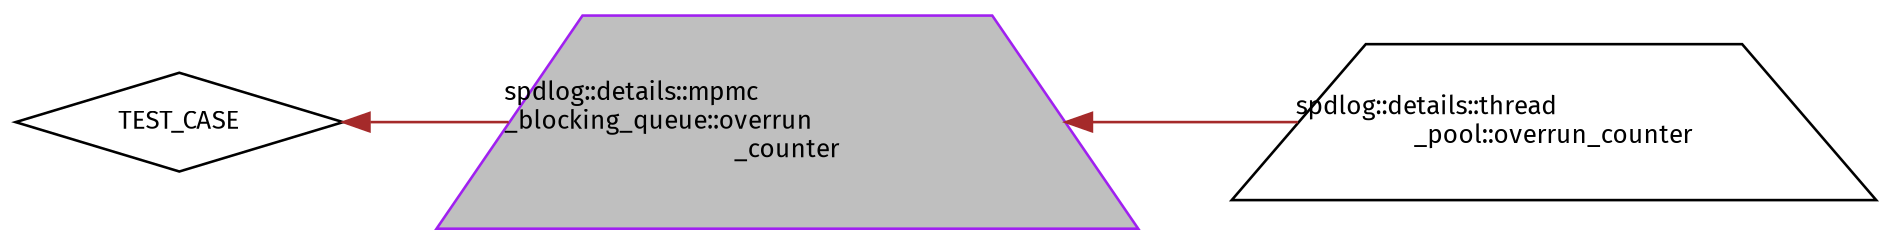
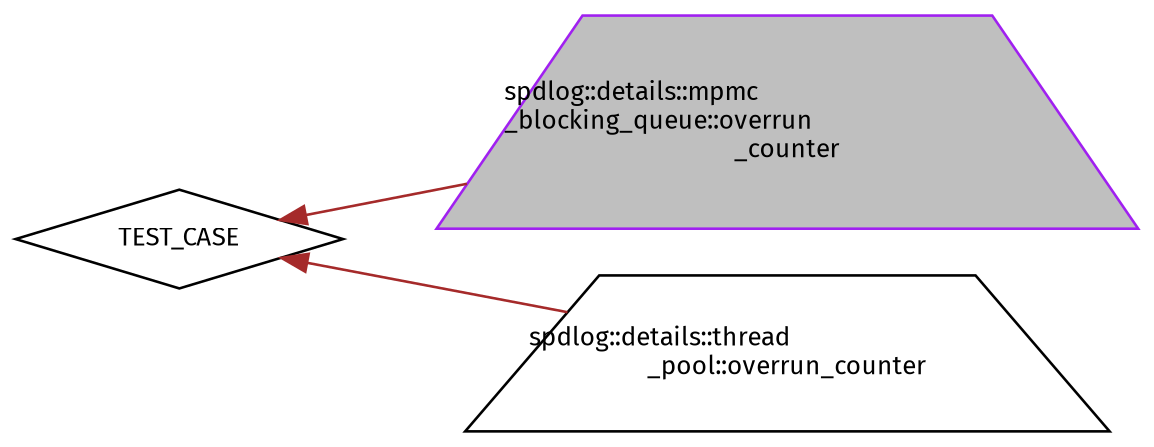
edge "spdlog::details::thread _pool::overrun_counter" -> "spdlog::details::mpmc _blocking_queue::overrun _counter": now "spdlog::details::thread _pool::overrun_counter" -> "TEST_CASE"
